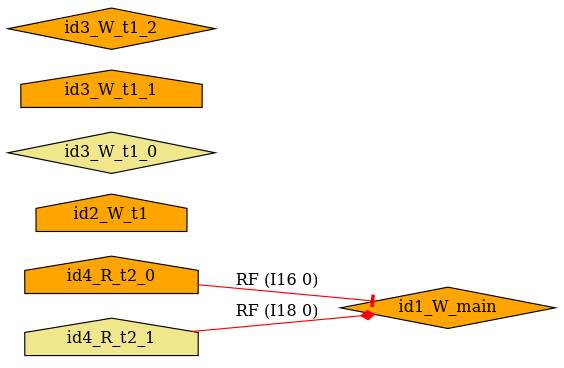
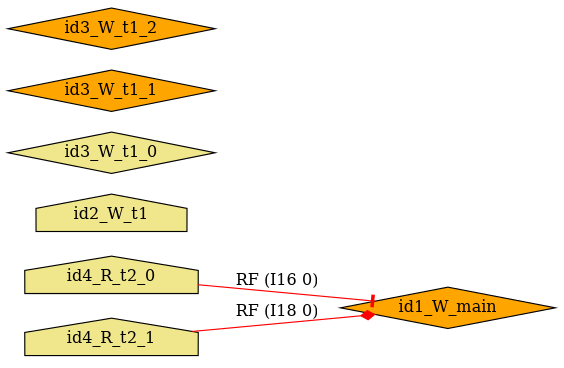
node "id3_W_t1_1": shape house -> diamond
node "id2_W_t1": fillcolor orange -> khaki
node "id4_R_t2_0": fillcolor orange -> khaki
